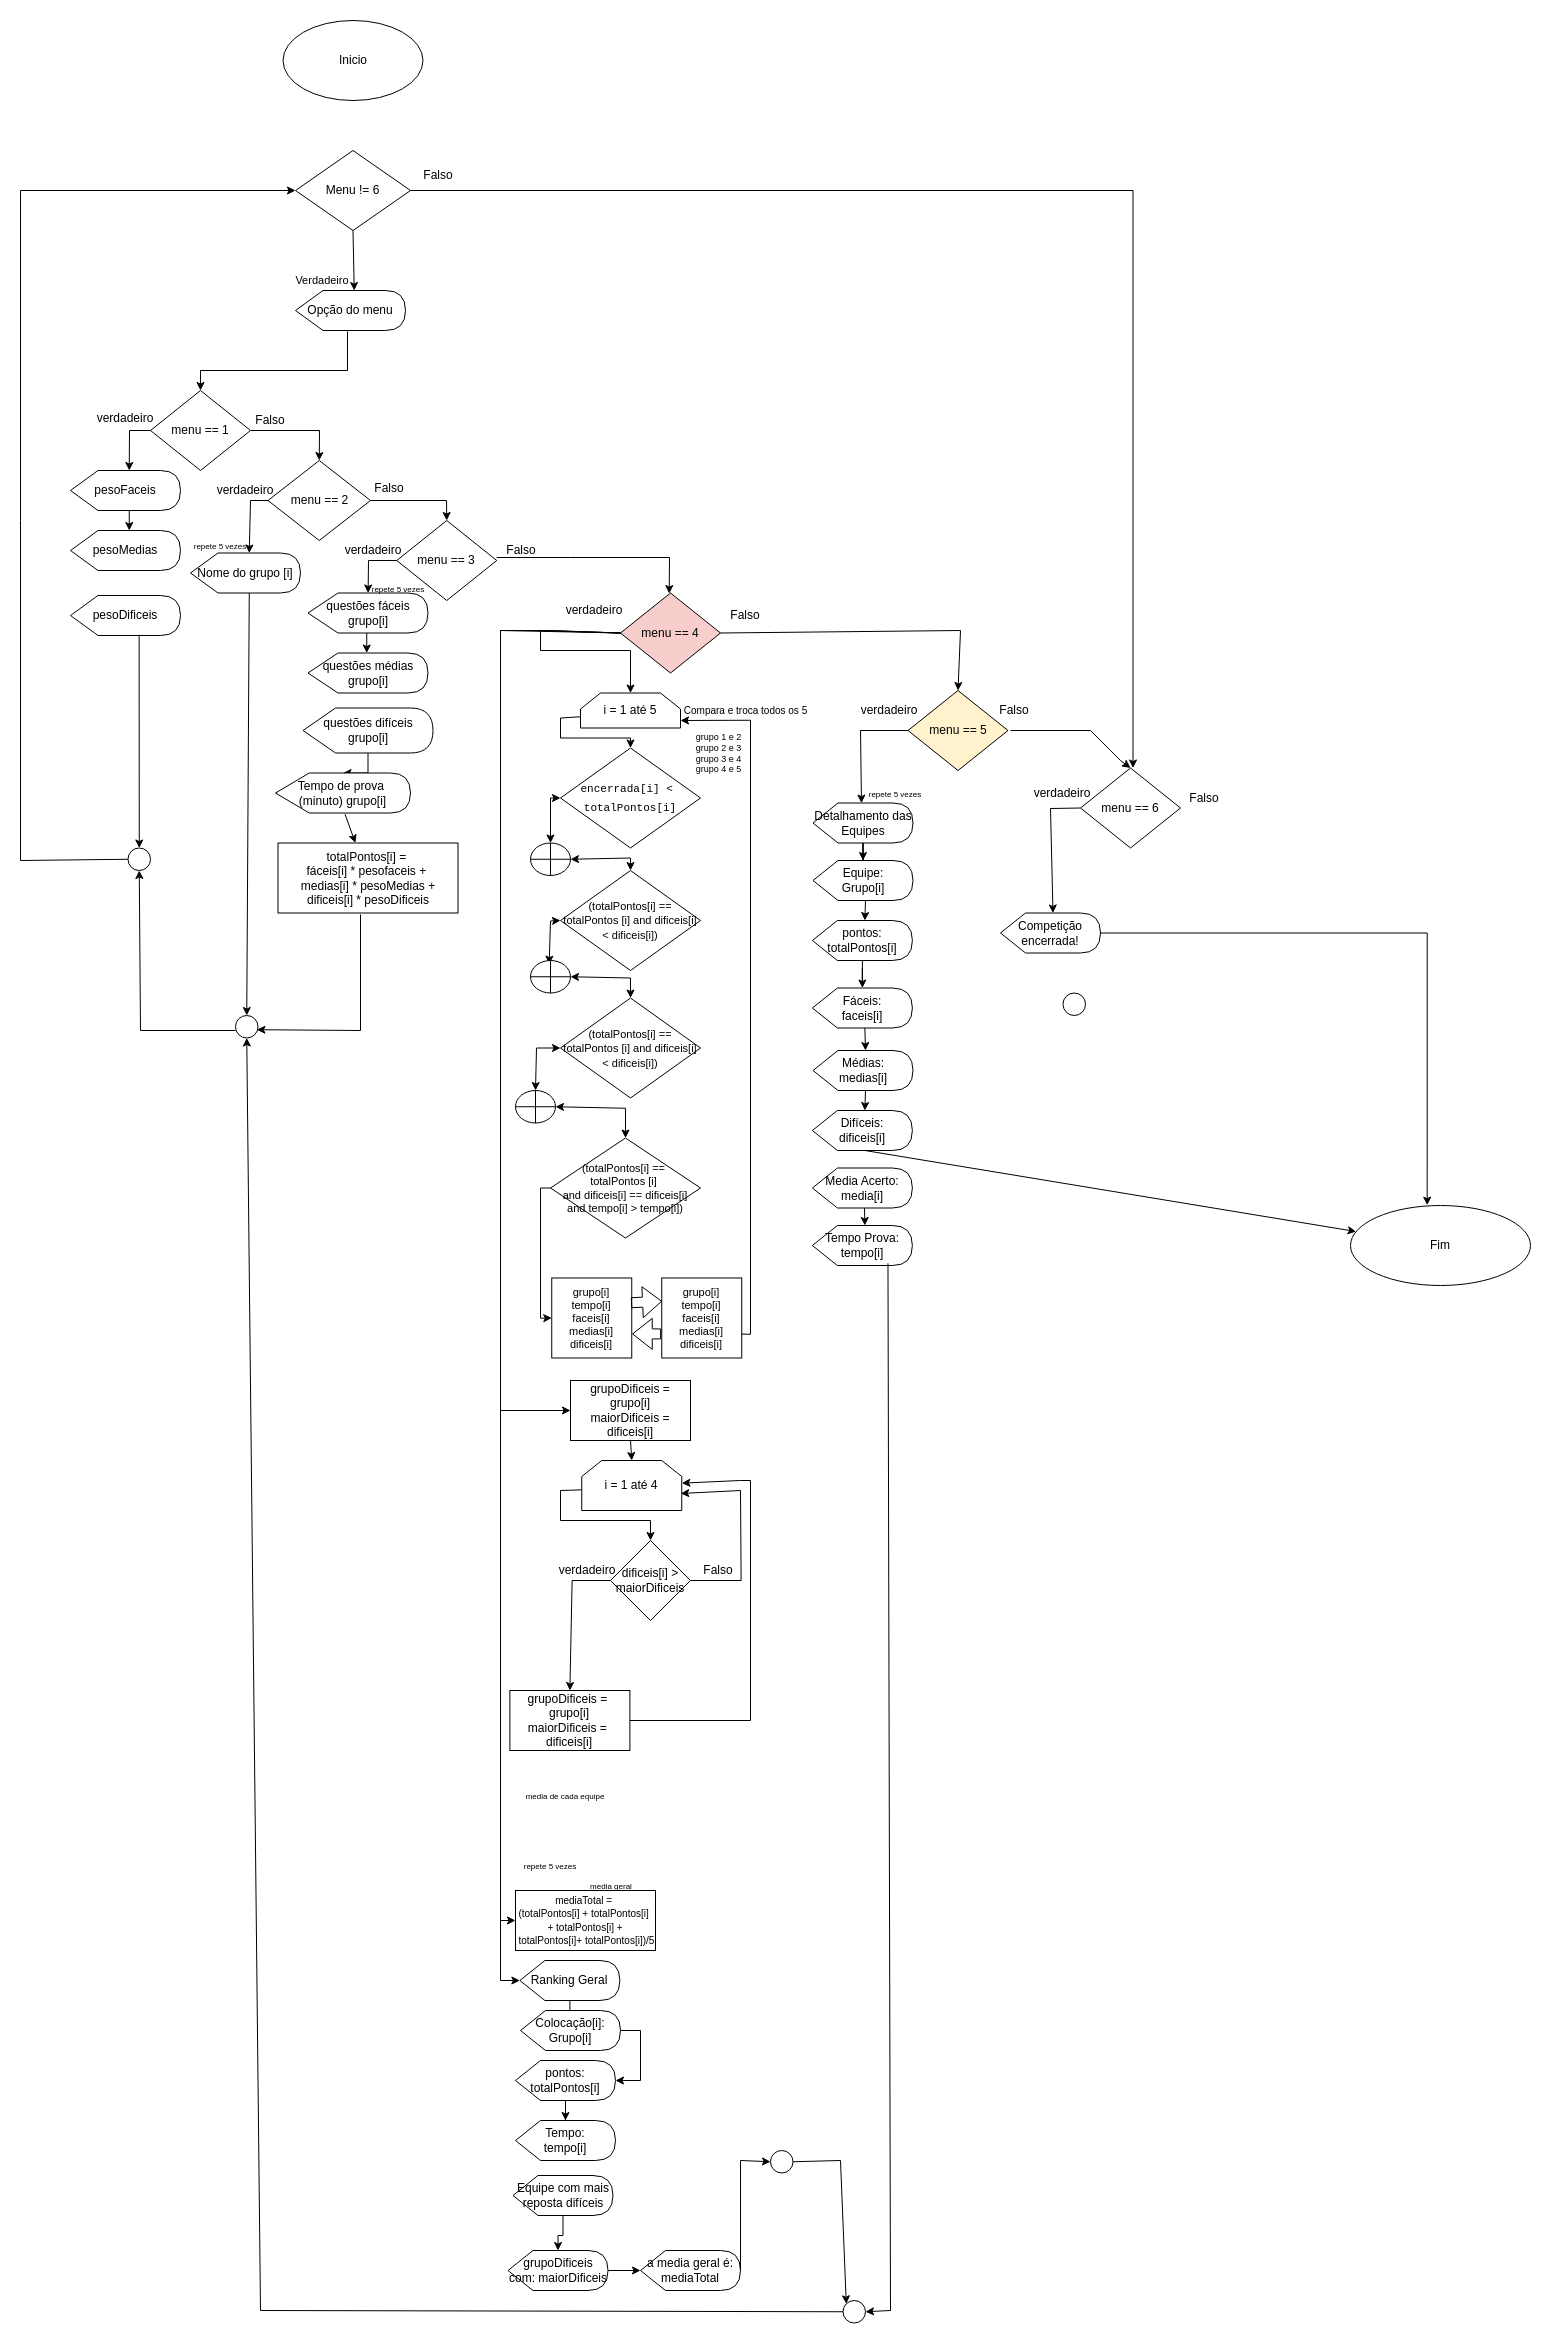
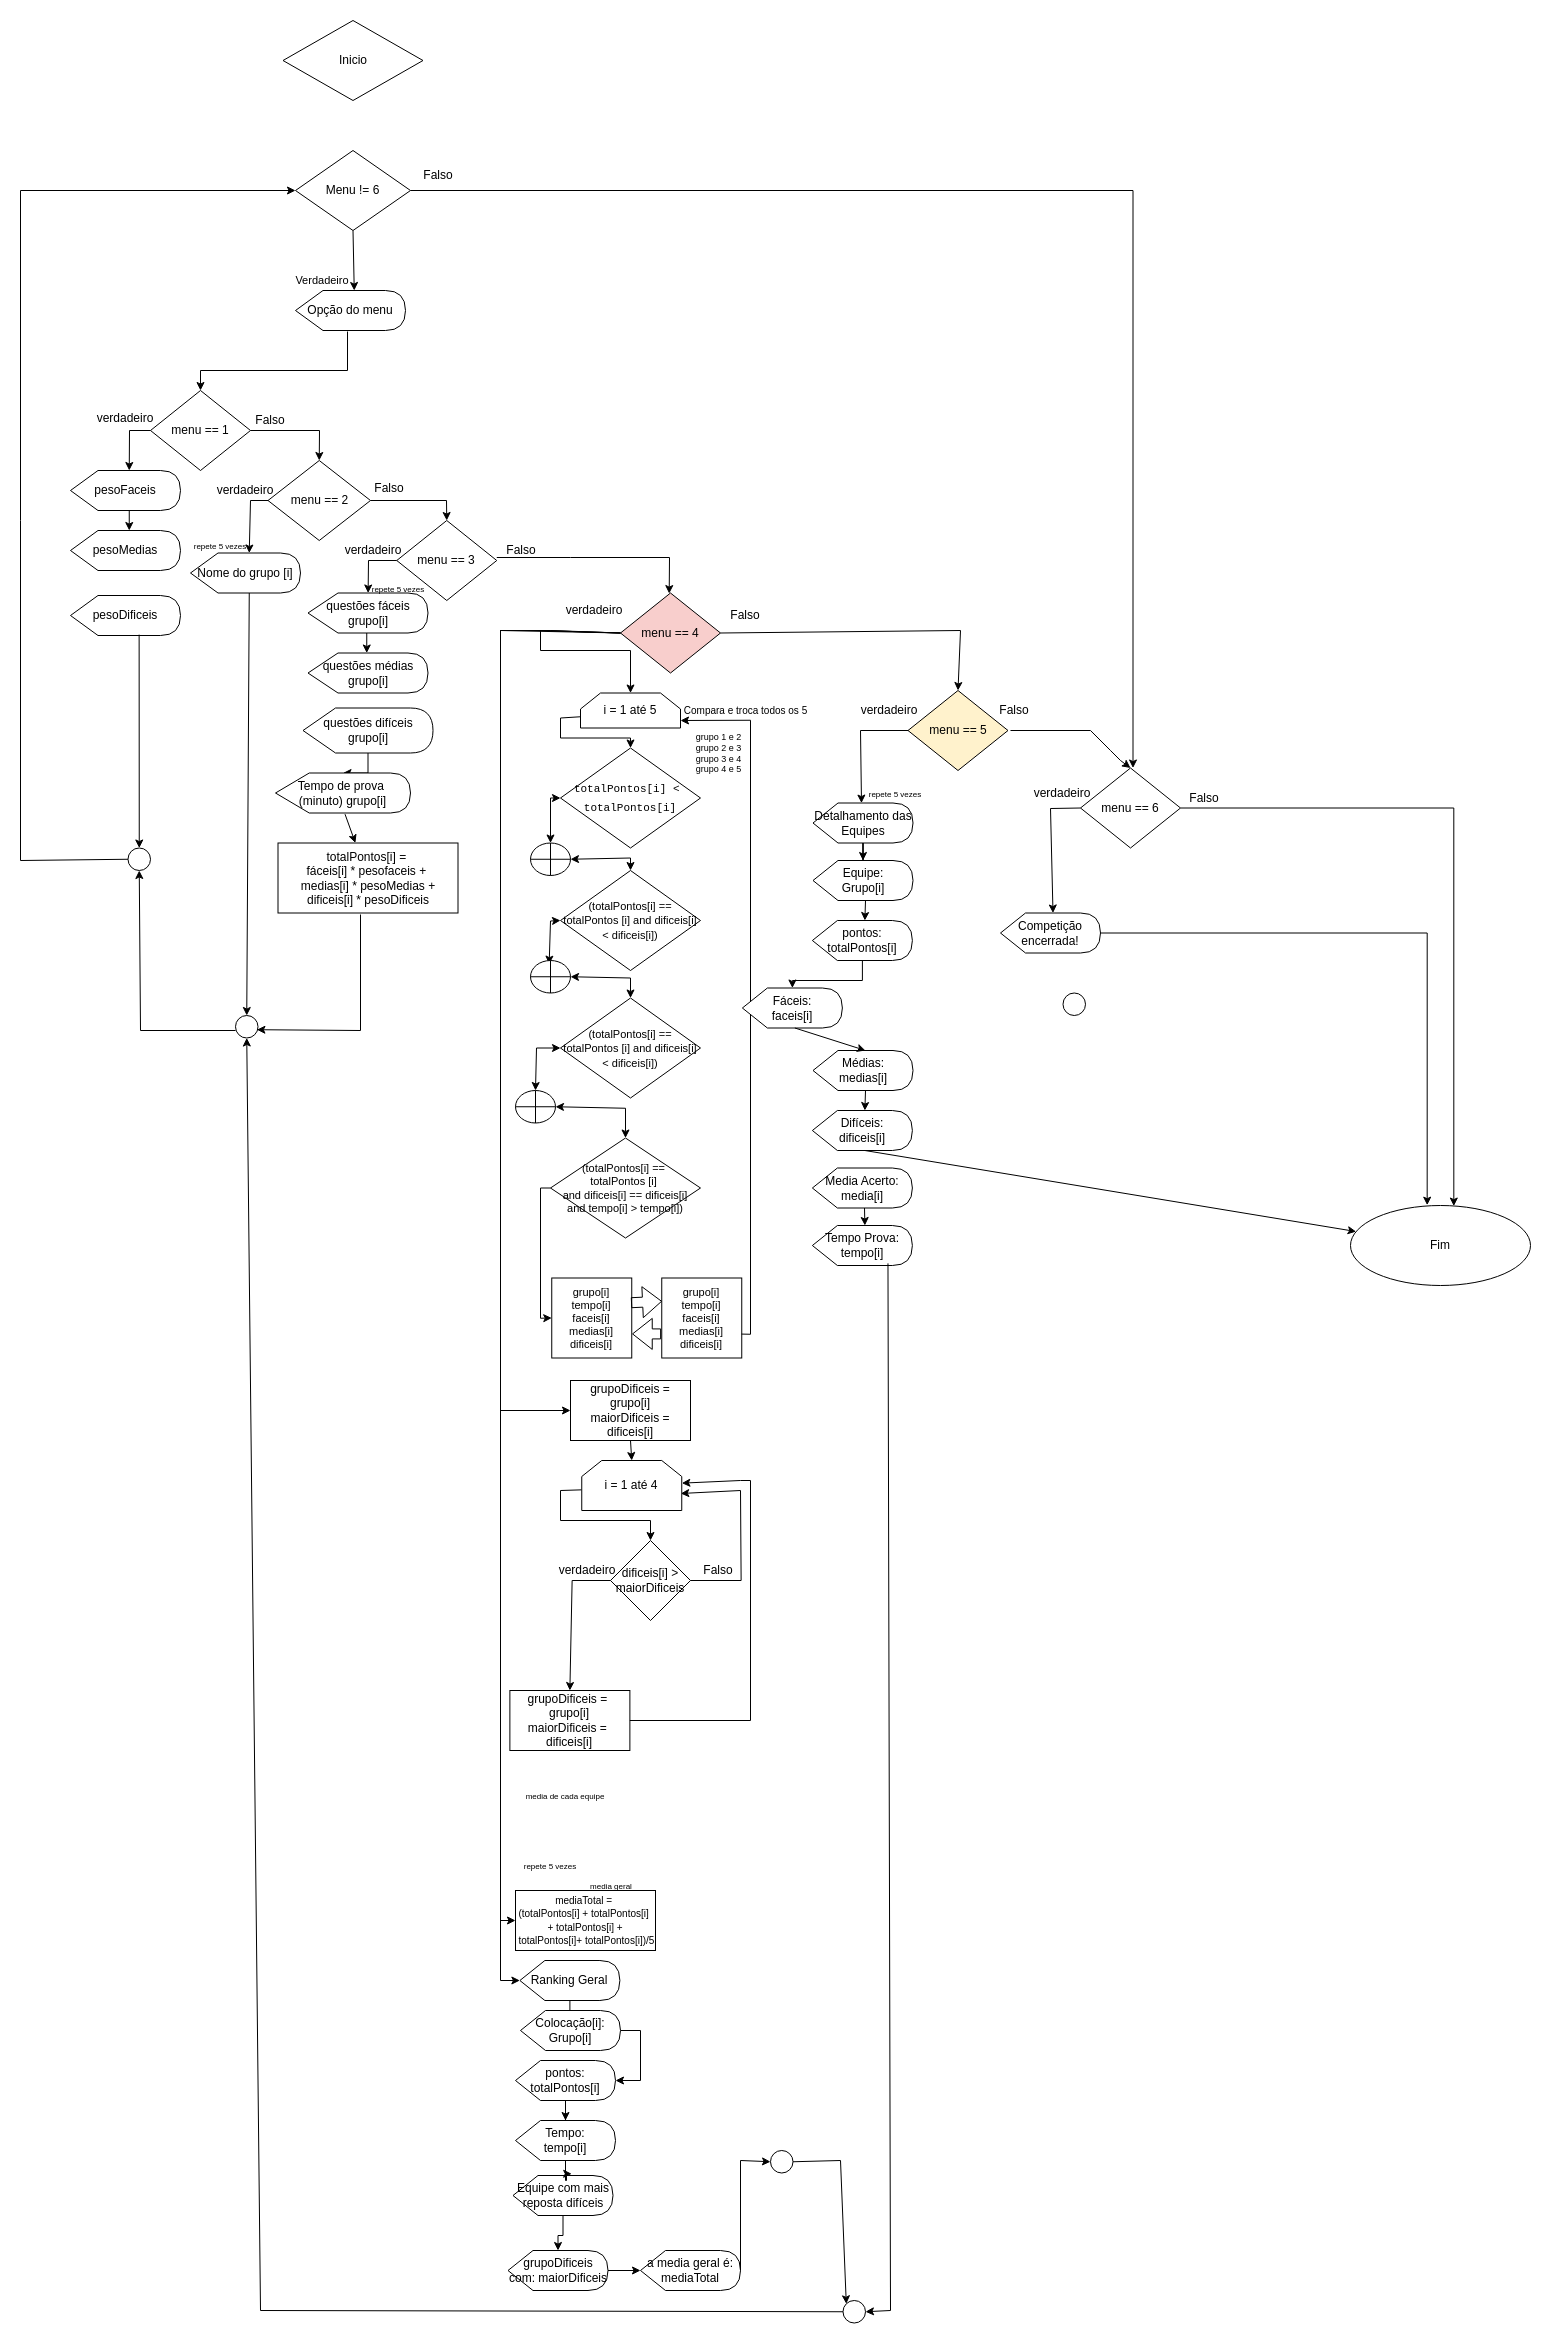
node "Inicio": shape ellipse -> diamond
node "encerrada[i] < totalPontos[i]": label "encerrada[i] < totalPontos[i]" -> "totalPontos[i] < totalPontos[i]"
edge "menu == 6" -> "Fim": added
node "Fáceis: faceis[i]": moved (862, 1008) -> (792, 1008)
edge "Tempo: tempo[i]" -> "Equipe com mais reposta difíceis": added
